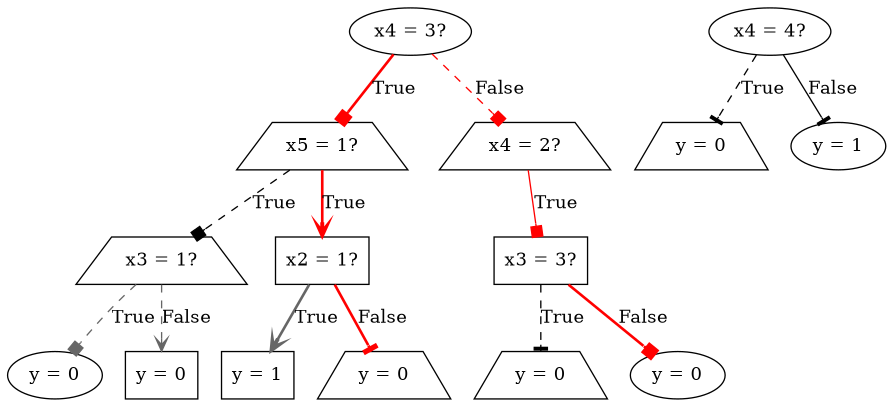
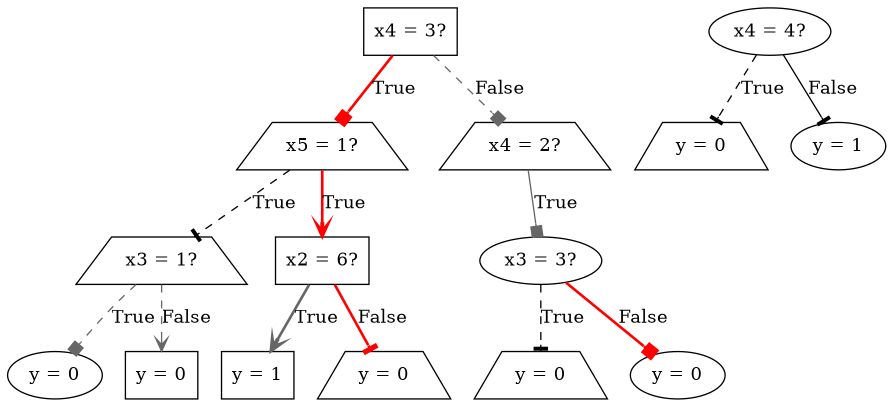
node "x4 = 3?": shape ellipse -> box
edge "x4 = 3?" -> "x4 = 2?": color red -> gray40
edge "x4 = 2?" -> "x3 = 3?": color red -> gray40
edge "x5 = 1?" -> "x3 = 1?": arrowhead box -> tee
node "x2 = 1?": label "x2 = 1?" -> "x2 = 6?"
node "x3 = 3?": shape box -> ellipse
